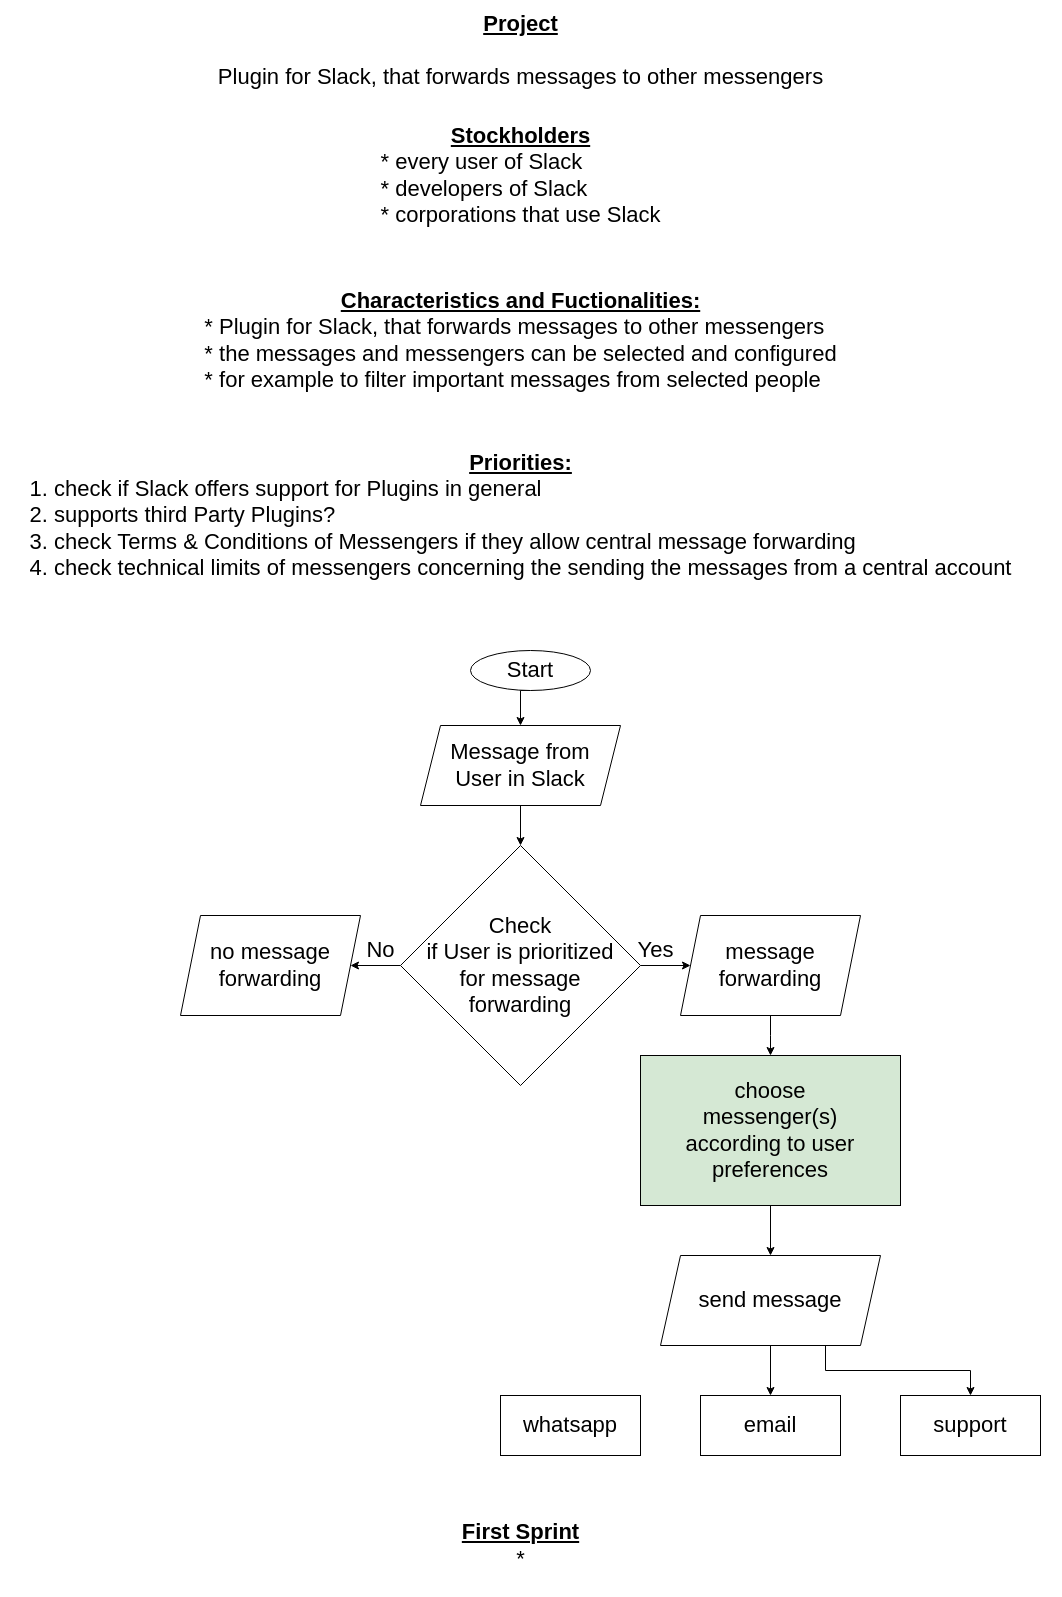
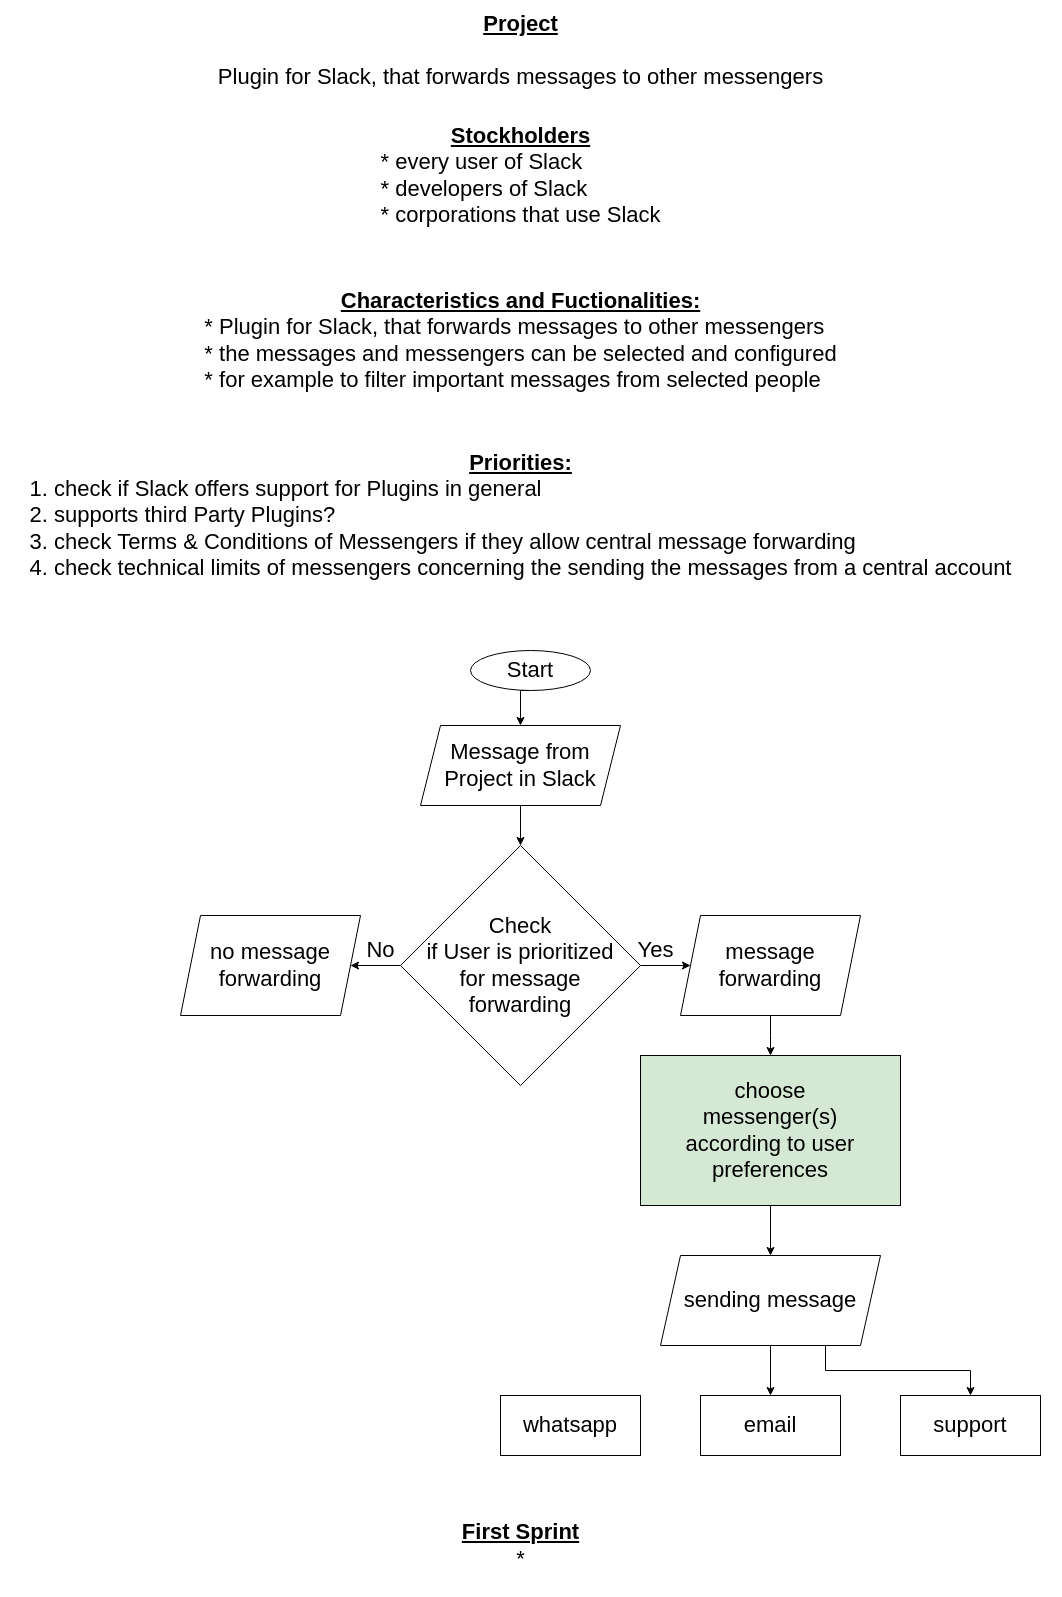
node "Message from User in Slack": label "Message from User in Slack" -> "Message from Project in Slack"
node "send message": label "send message" -> "sending message"
